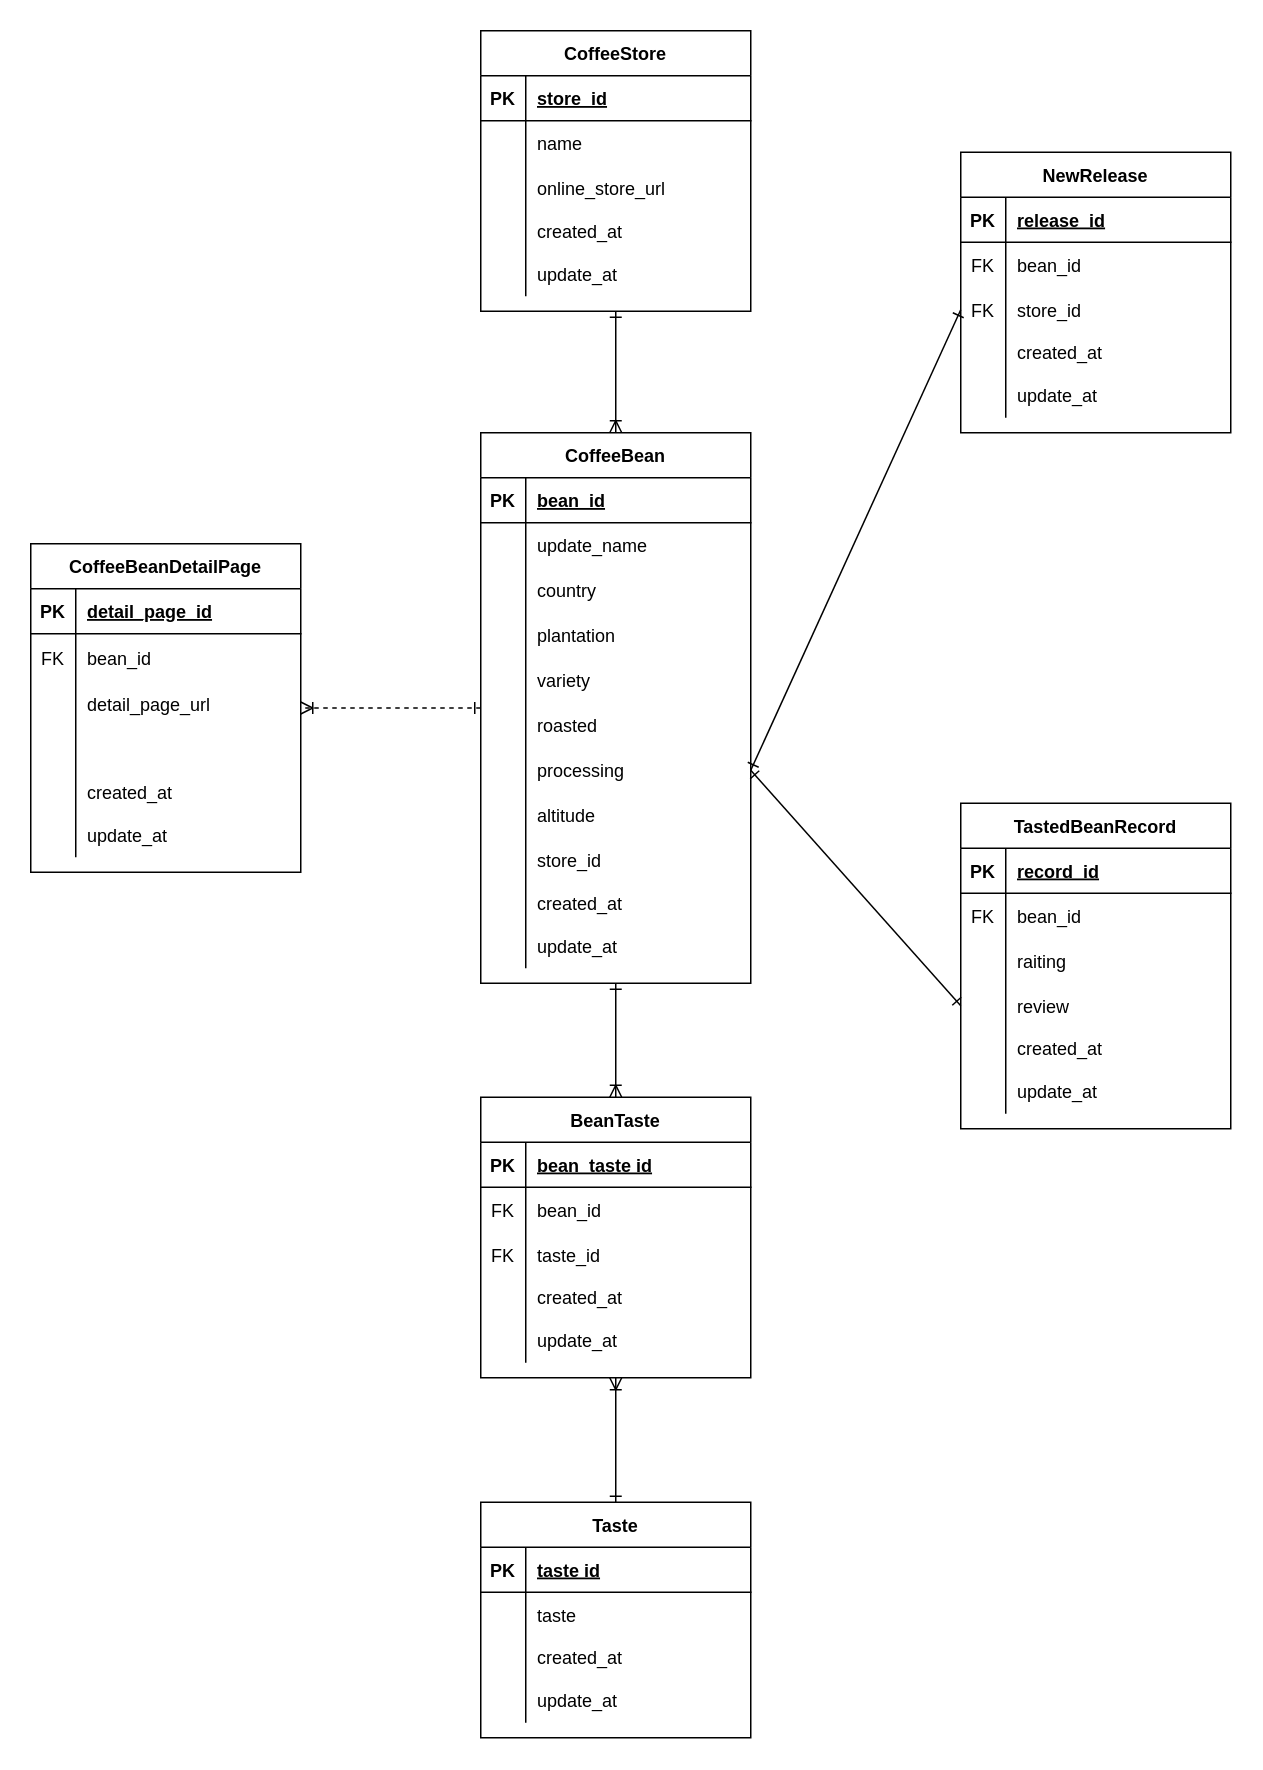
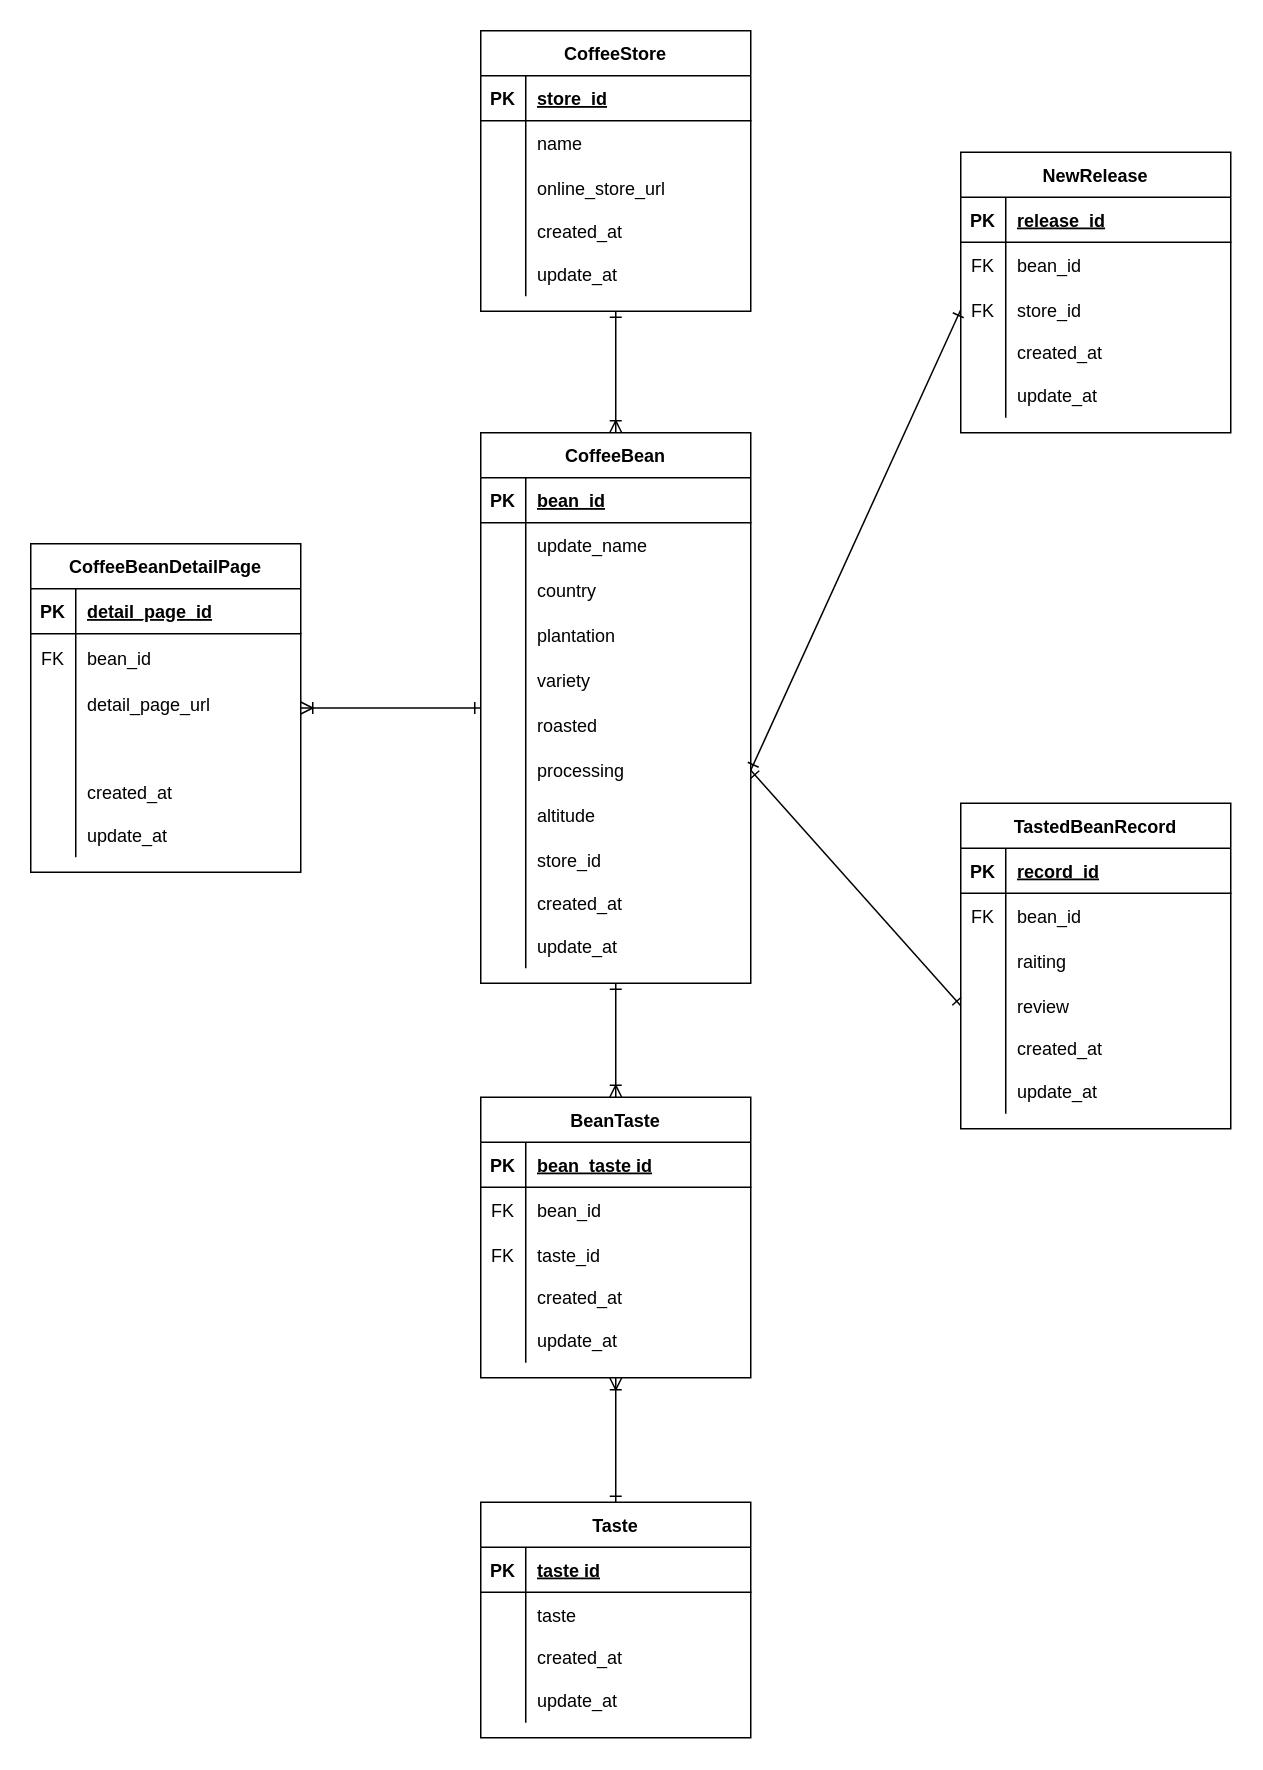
edge "CoffeeBeanDetailPage" -- "CoffeeBean": style dashed -> solid
